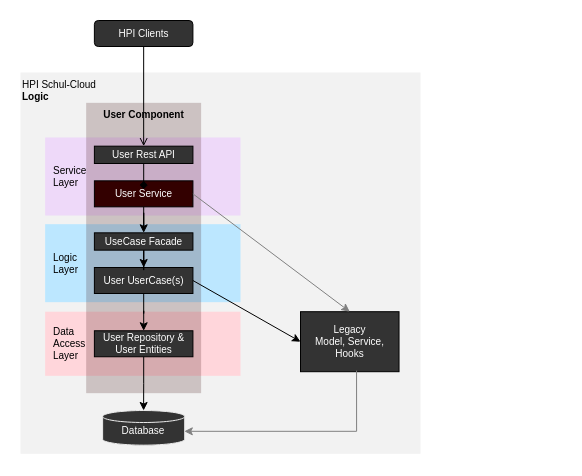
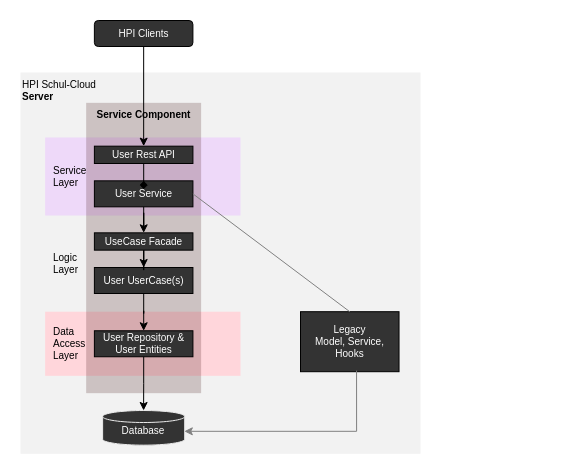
node "HPI Schul-Cloud Logic": label "HPI Schul-Cloud Logic" -> "HPI Schul-Cloud Server"
node "User Component": label "User Component" -> "Service Component"
edge "HPI Clients" -> "User Rest API": arrowhead open -> classic
node "User Service": fillcolor #330000 -> #333333
node "Logic Layer": fillcolor #bce7ff -> #f2f2f2
edge "User Service" -> "Legacy Model, Service, Hooks": arrowhead classic -> none
edge "User UserCase(s)" -> "Legacy Model, Service, Hooks": removed
